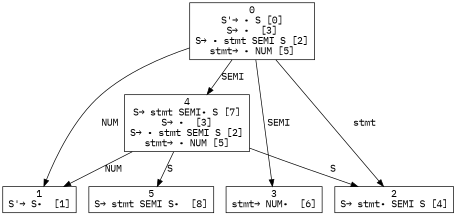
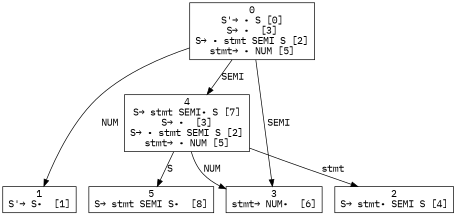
edge "0" -> "2": removed, label "stmt"
edge "4" -> "1": now "4" -> "3"
edge "4" -> "2": label "S" -> "stmt"
